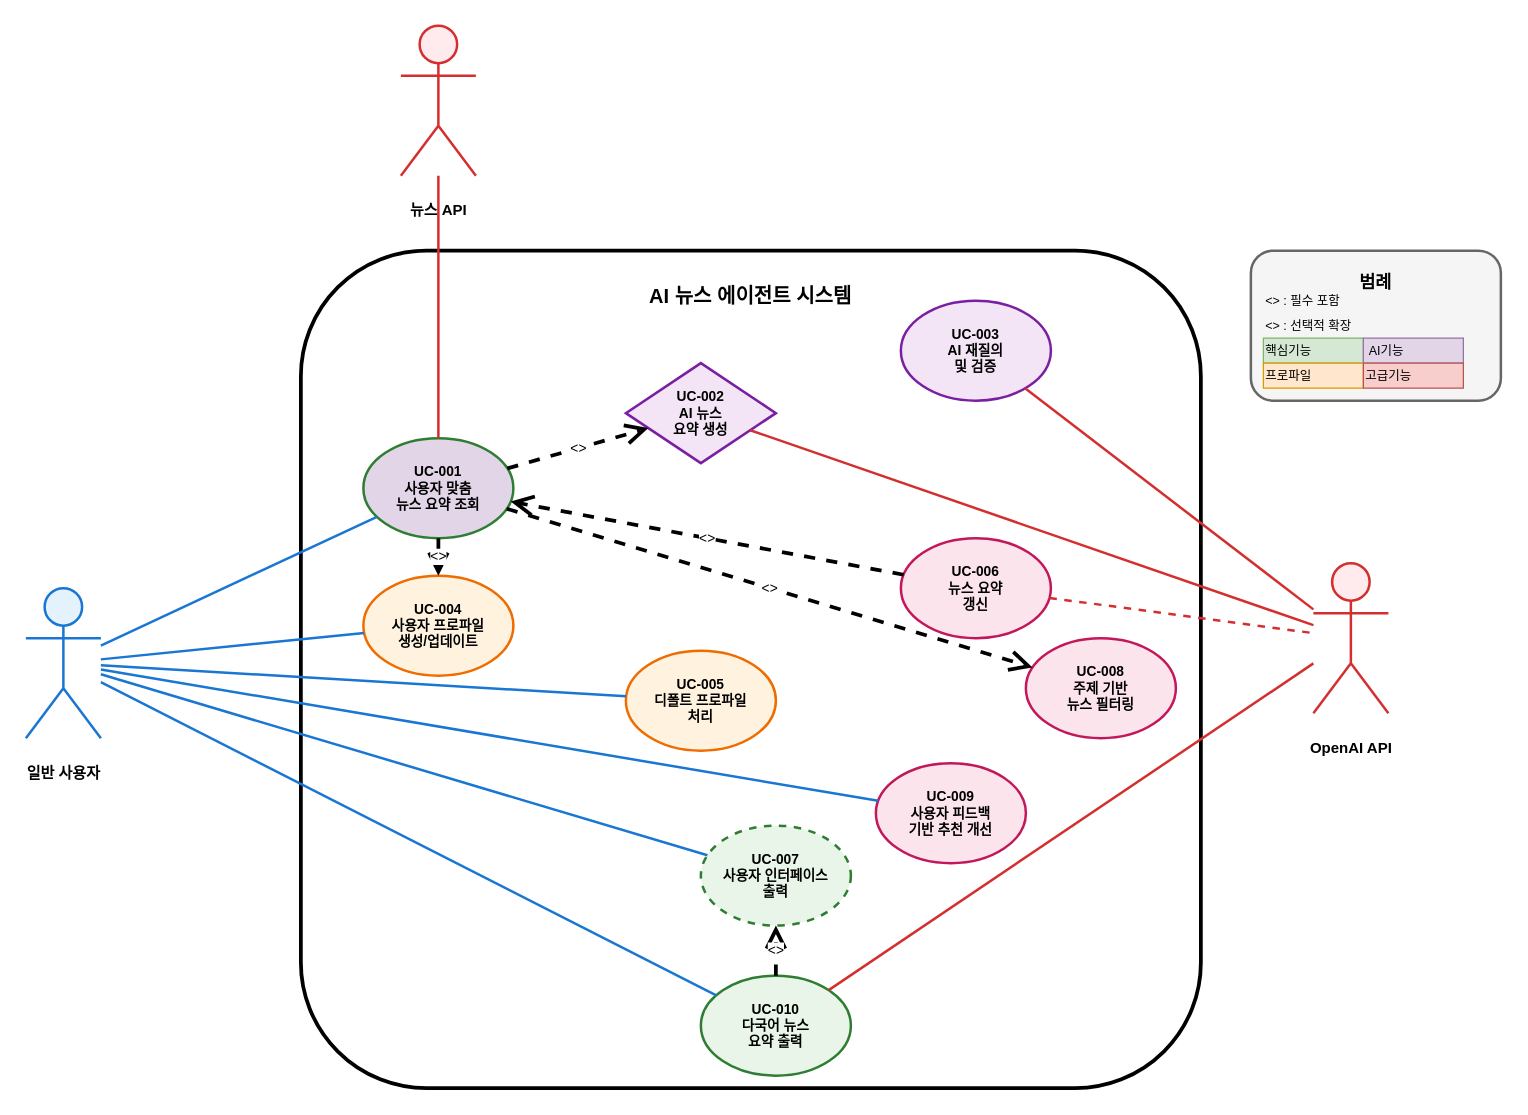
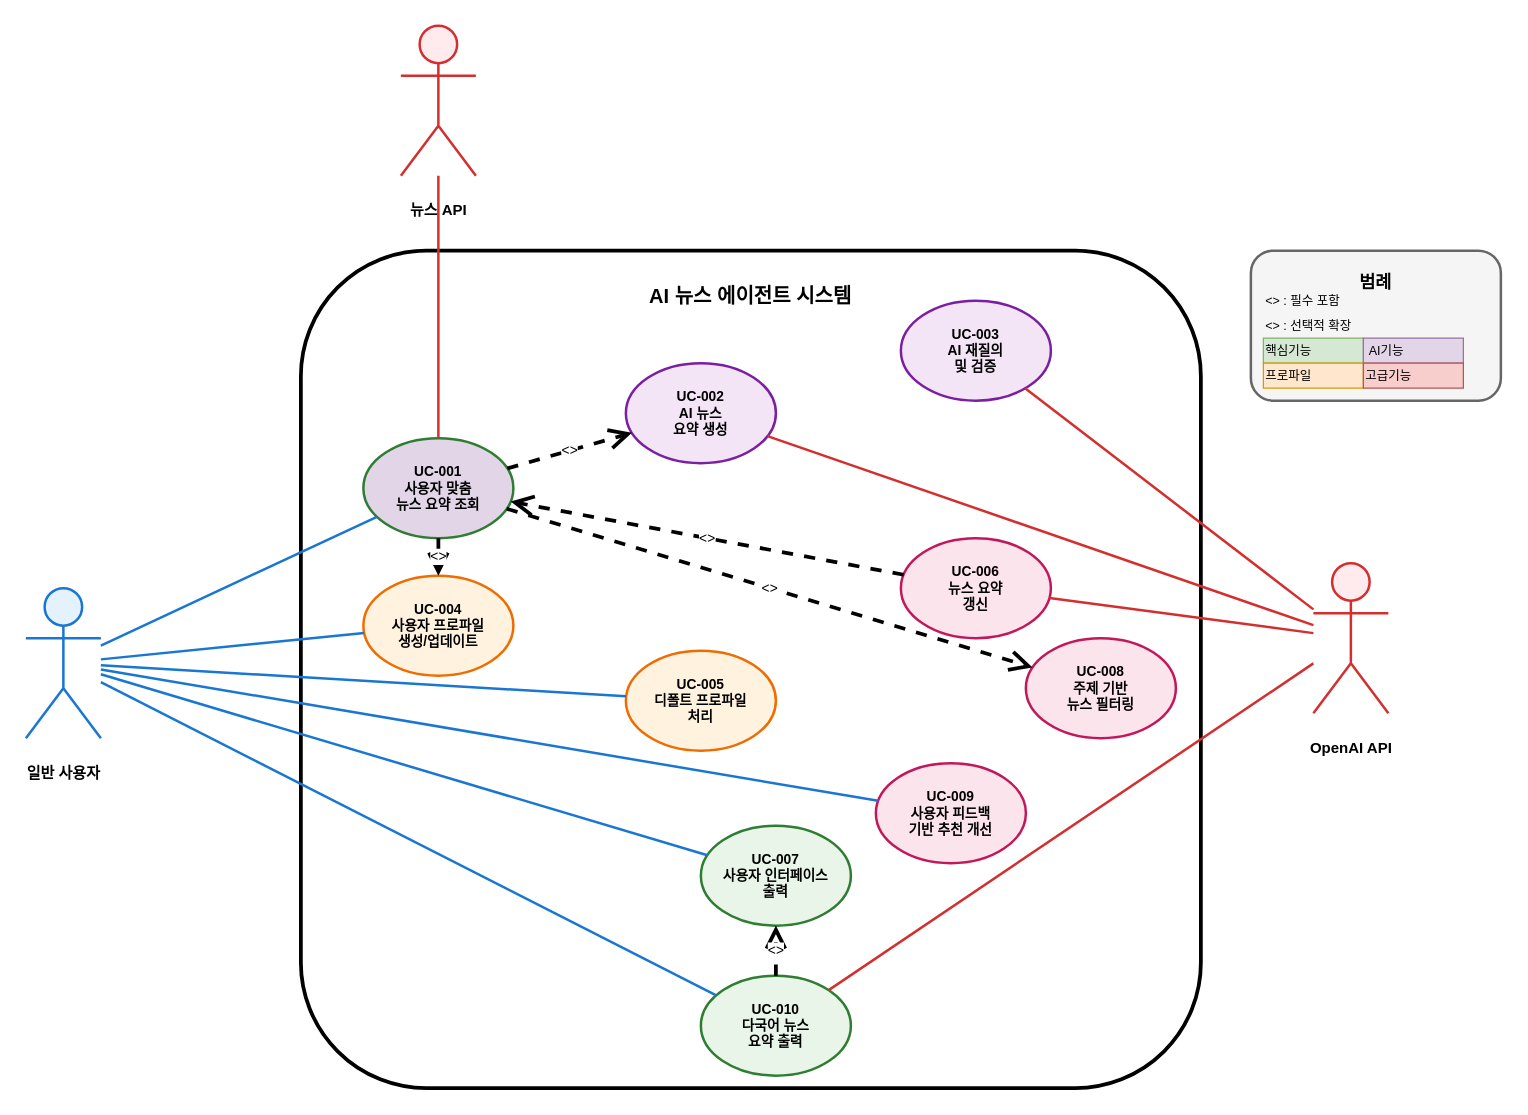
node "UC-002 AI 뉴스 요약 생성": shape diamond -> ellipse
edge "UC-006 뉴스 요약 갱신" -- "OpenAI API": style dashed -> solid
node "UC-007 사용자 인터페이스 출력": style dashed -> solid
